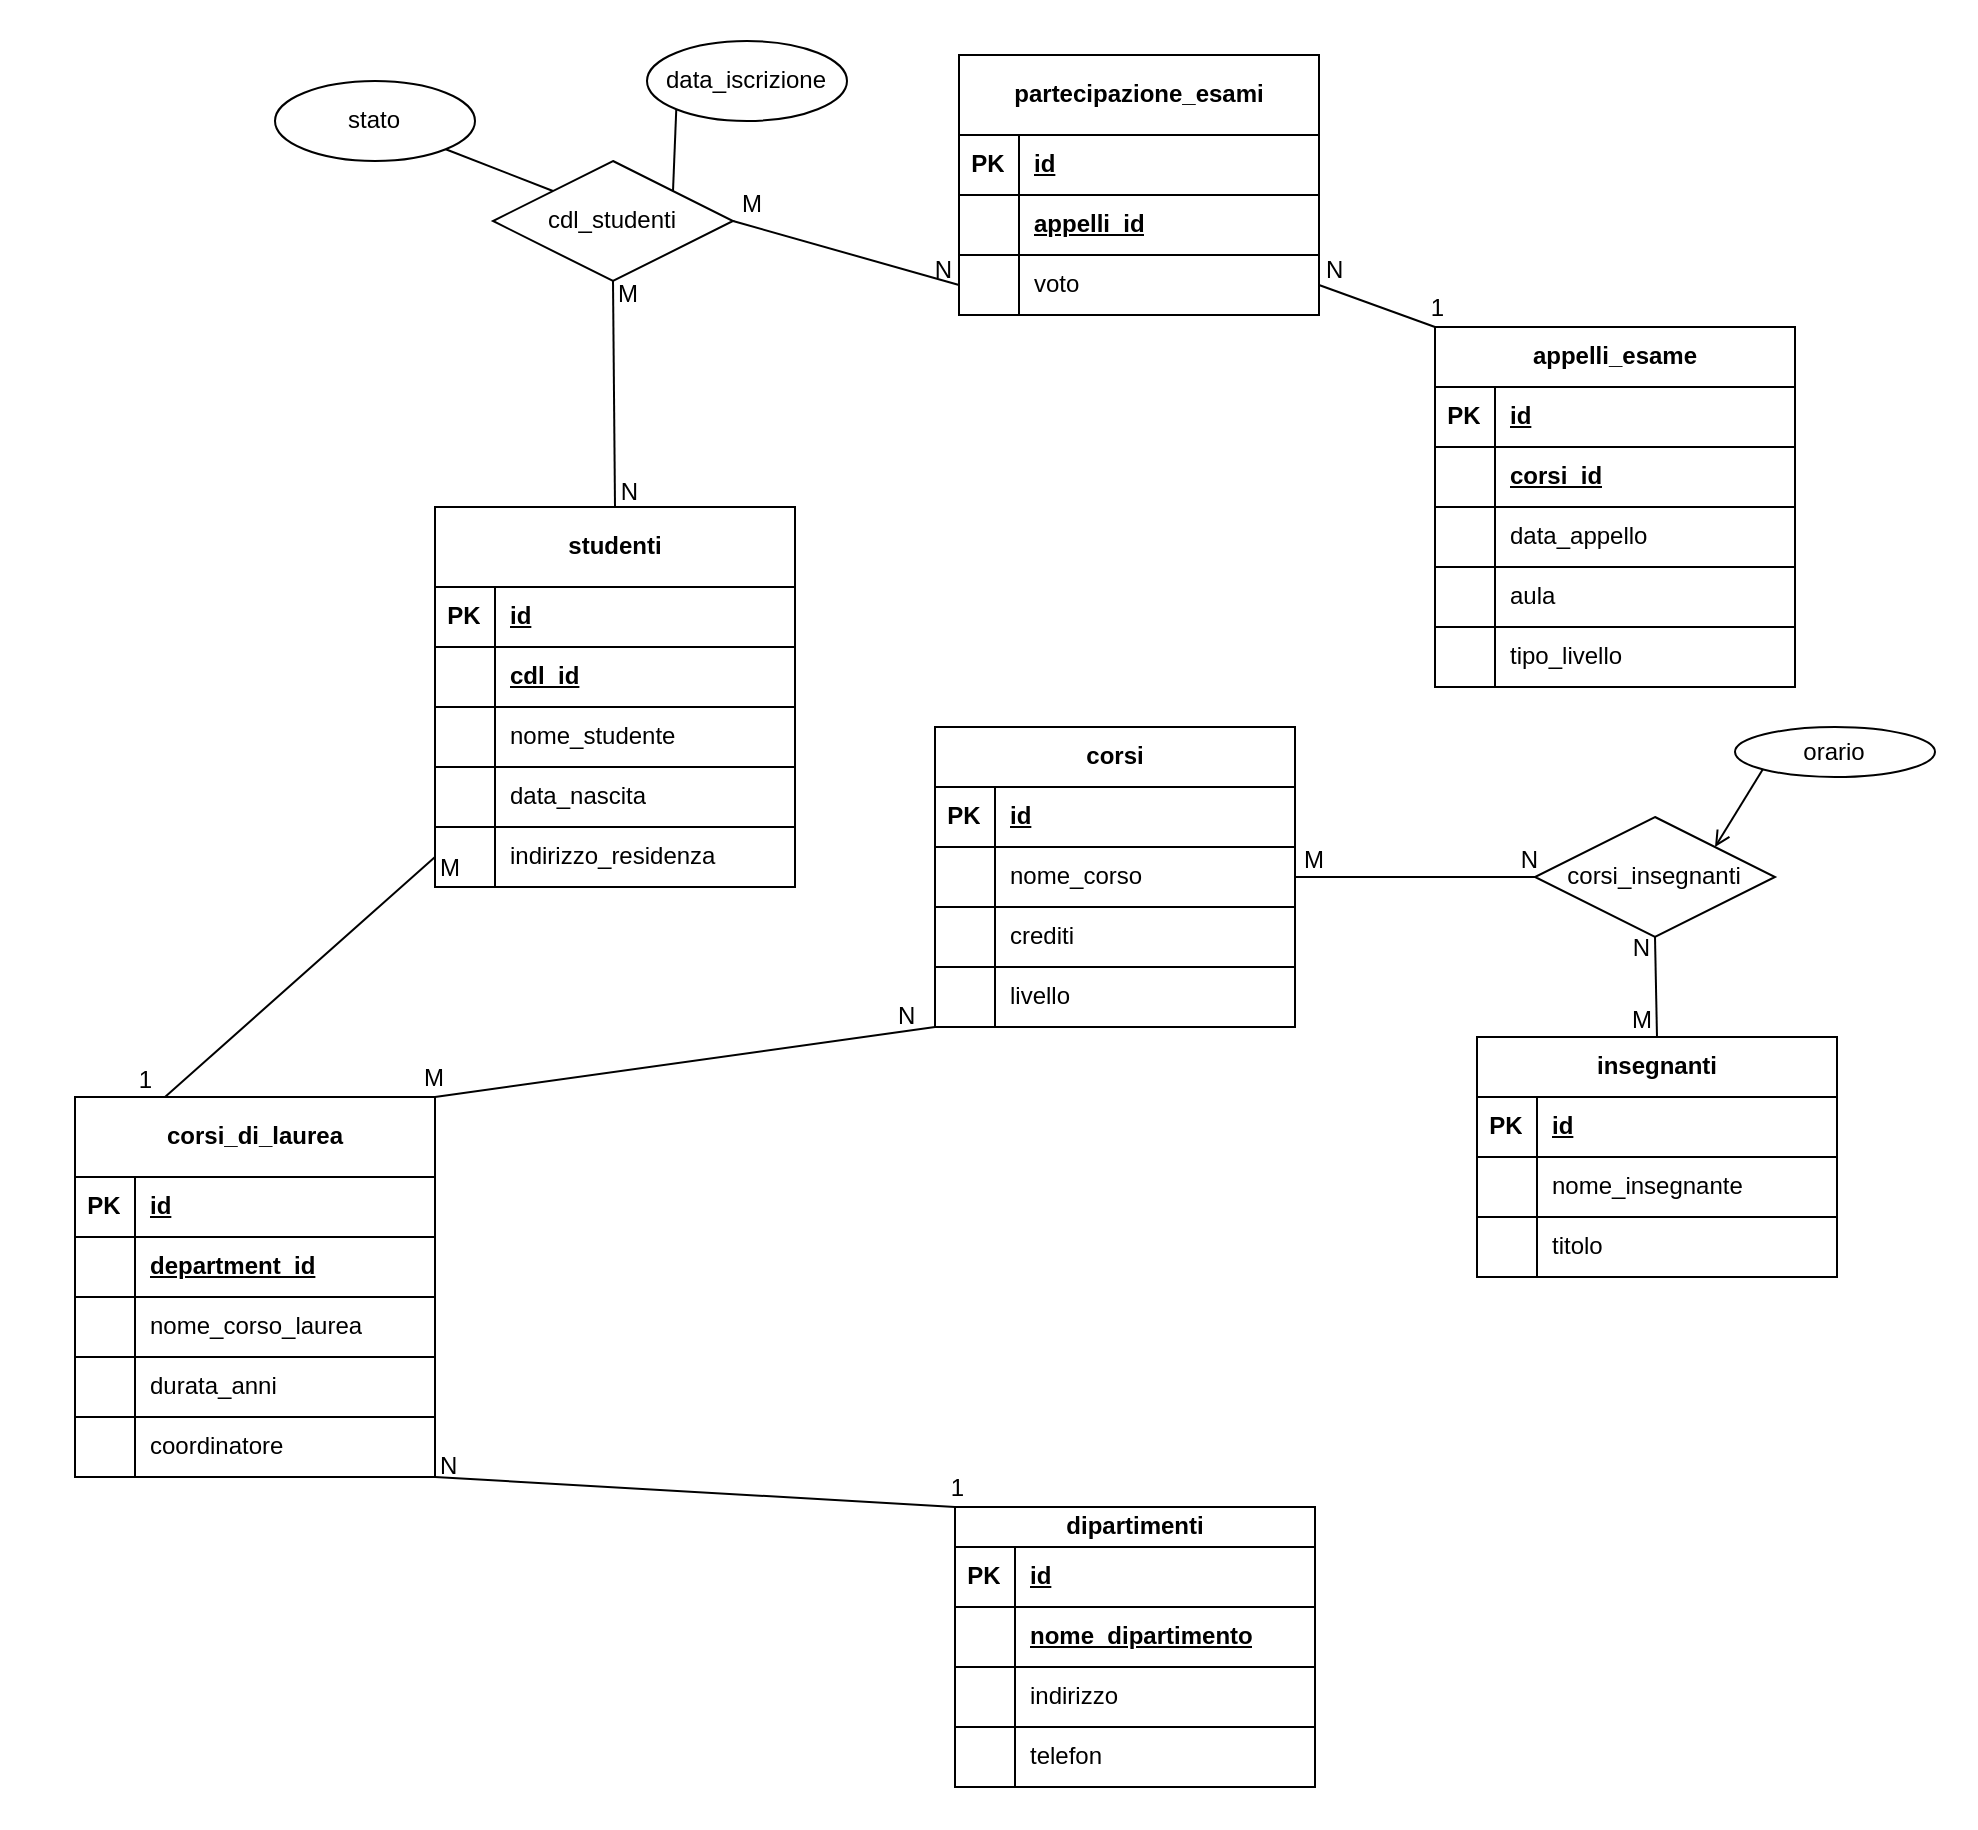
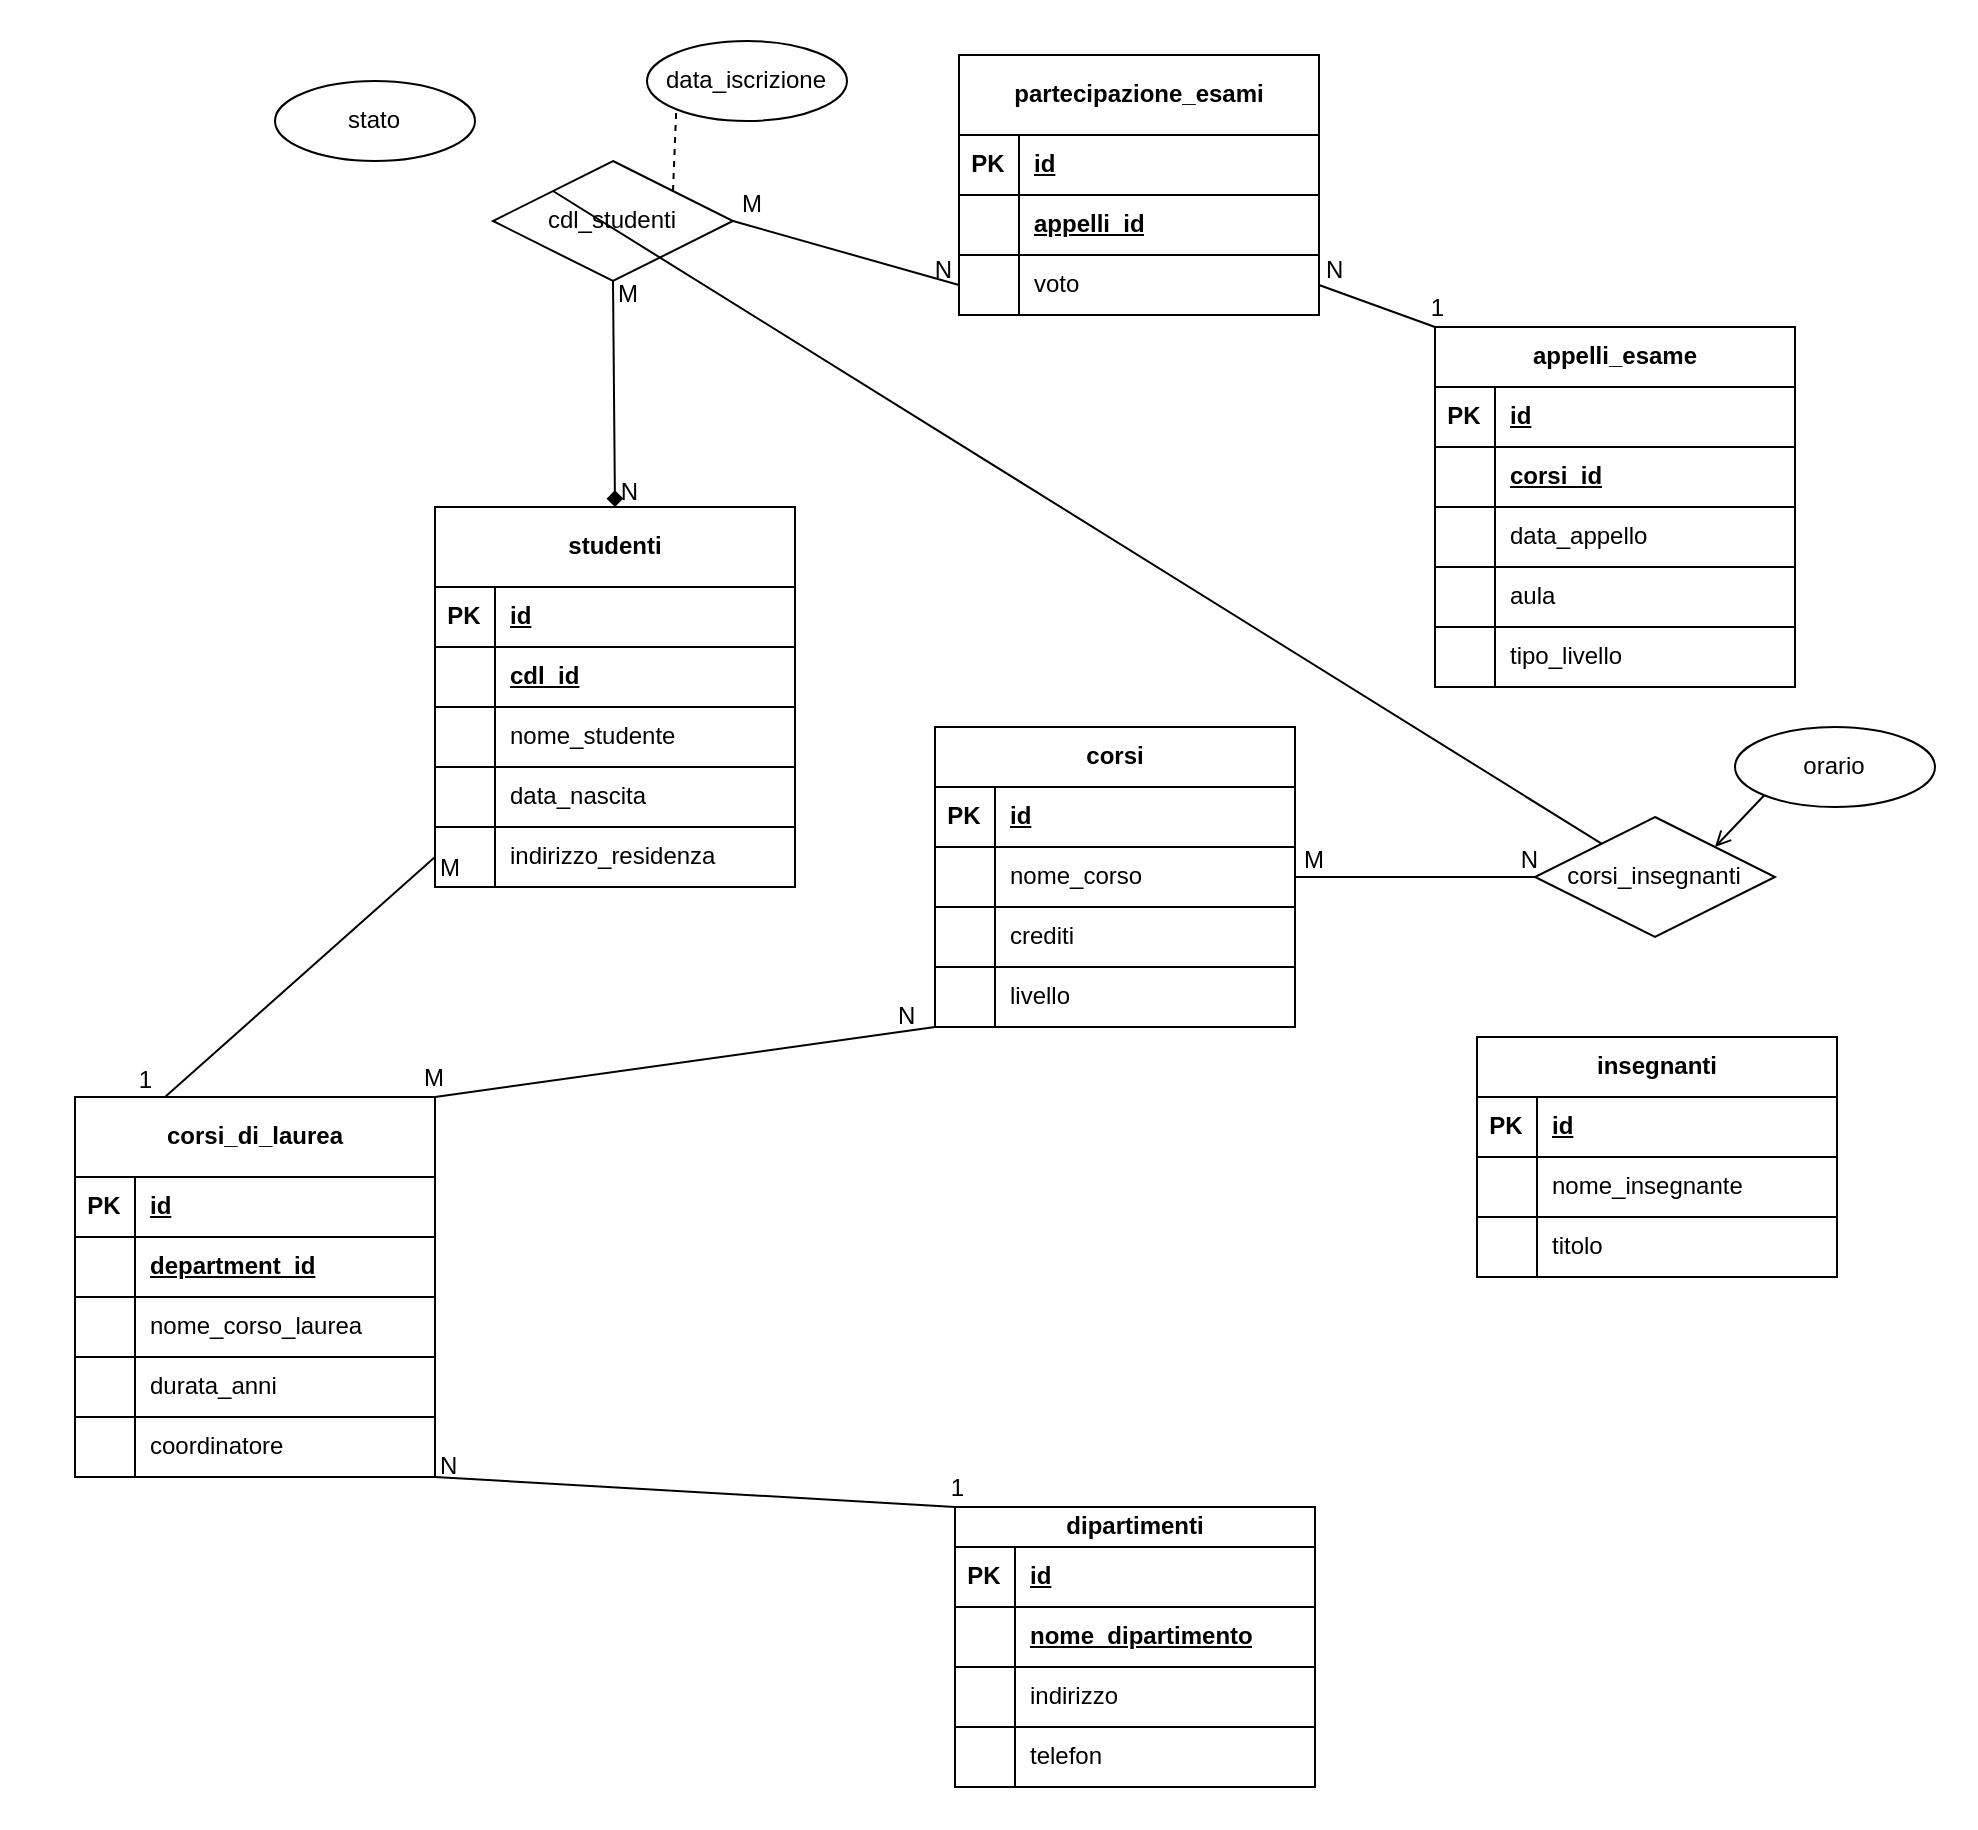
edge "data_iscrizione" -- "cdl_studenti": style solid -> dashed
edge "stato" -- "cdl_studenti": now "corsi_insegnanti" -- "cdl_studenti"
edge "cdl_studenti" -- "studenti": arrowhead none -> diamond
node "orario": size 200x50 -> 200x80
edge "corsi_insegnanti" -- "insegnanti": removed, labels "N", "M"
